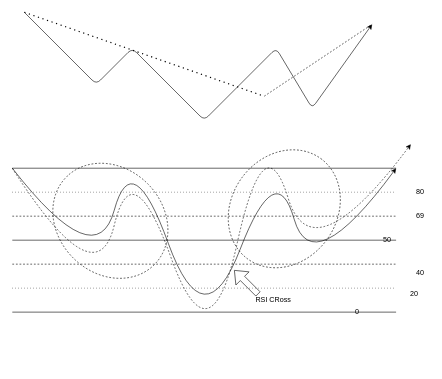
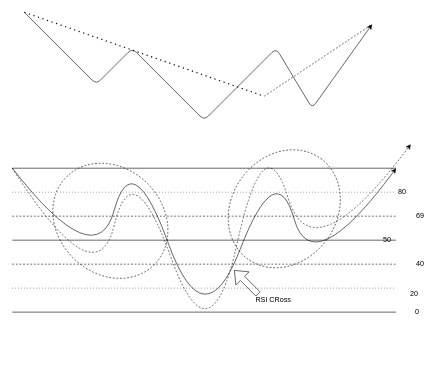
node "80": moved (420, 192) -> (402, 192)
node "40": moved (420, 273) -> (420, 264)
node "0": moved (357, 312) -> (417, 312)
